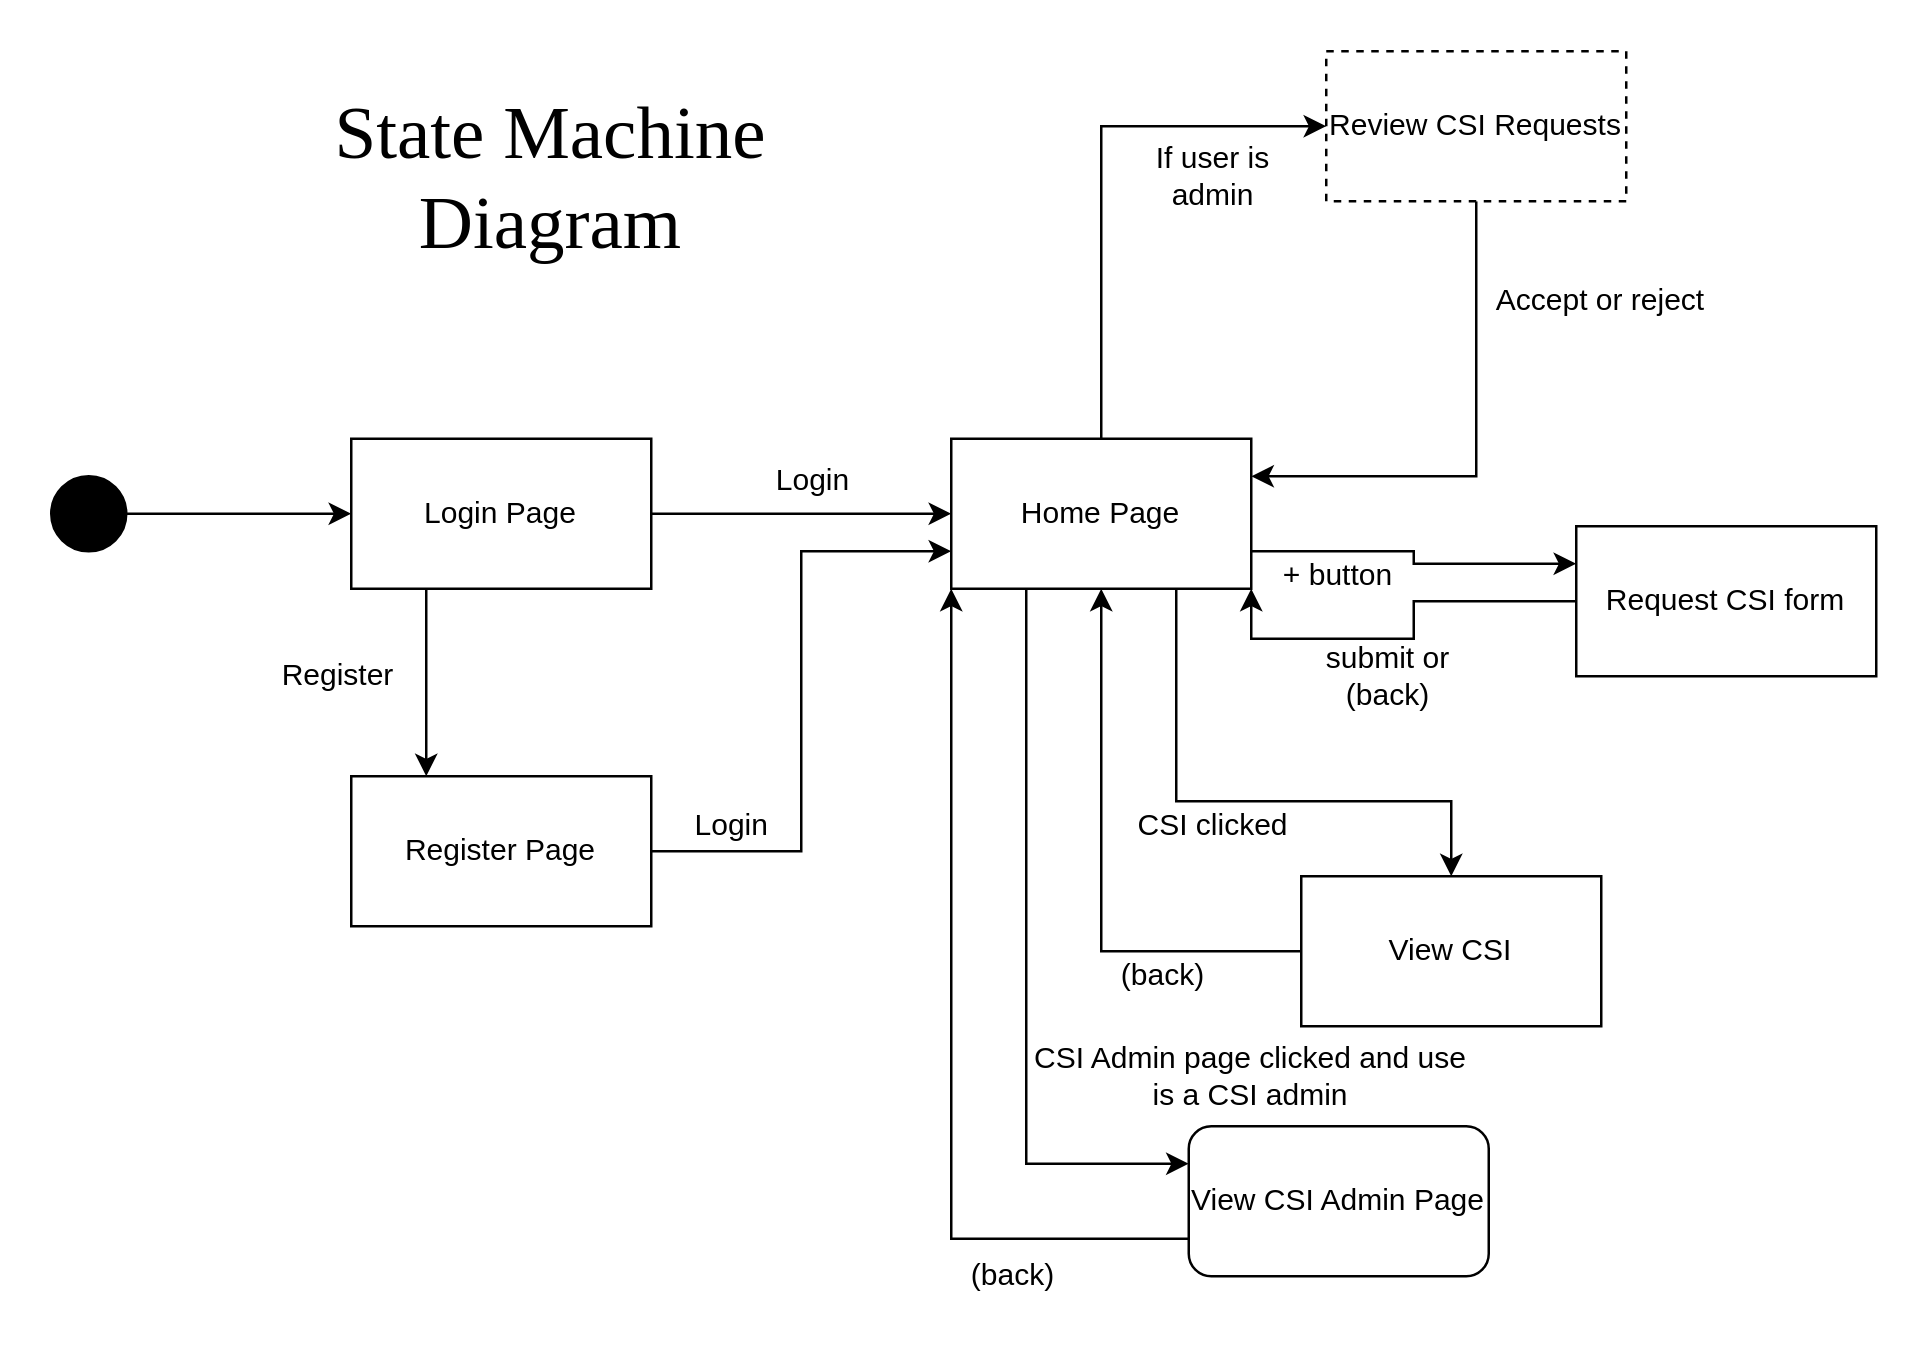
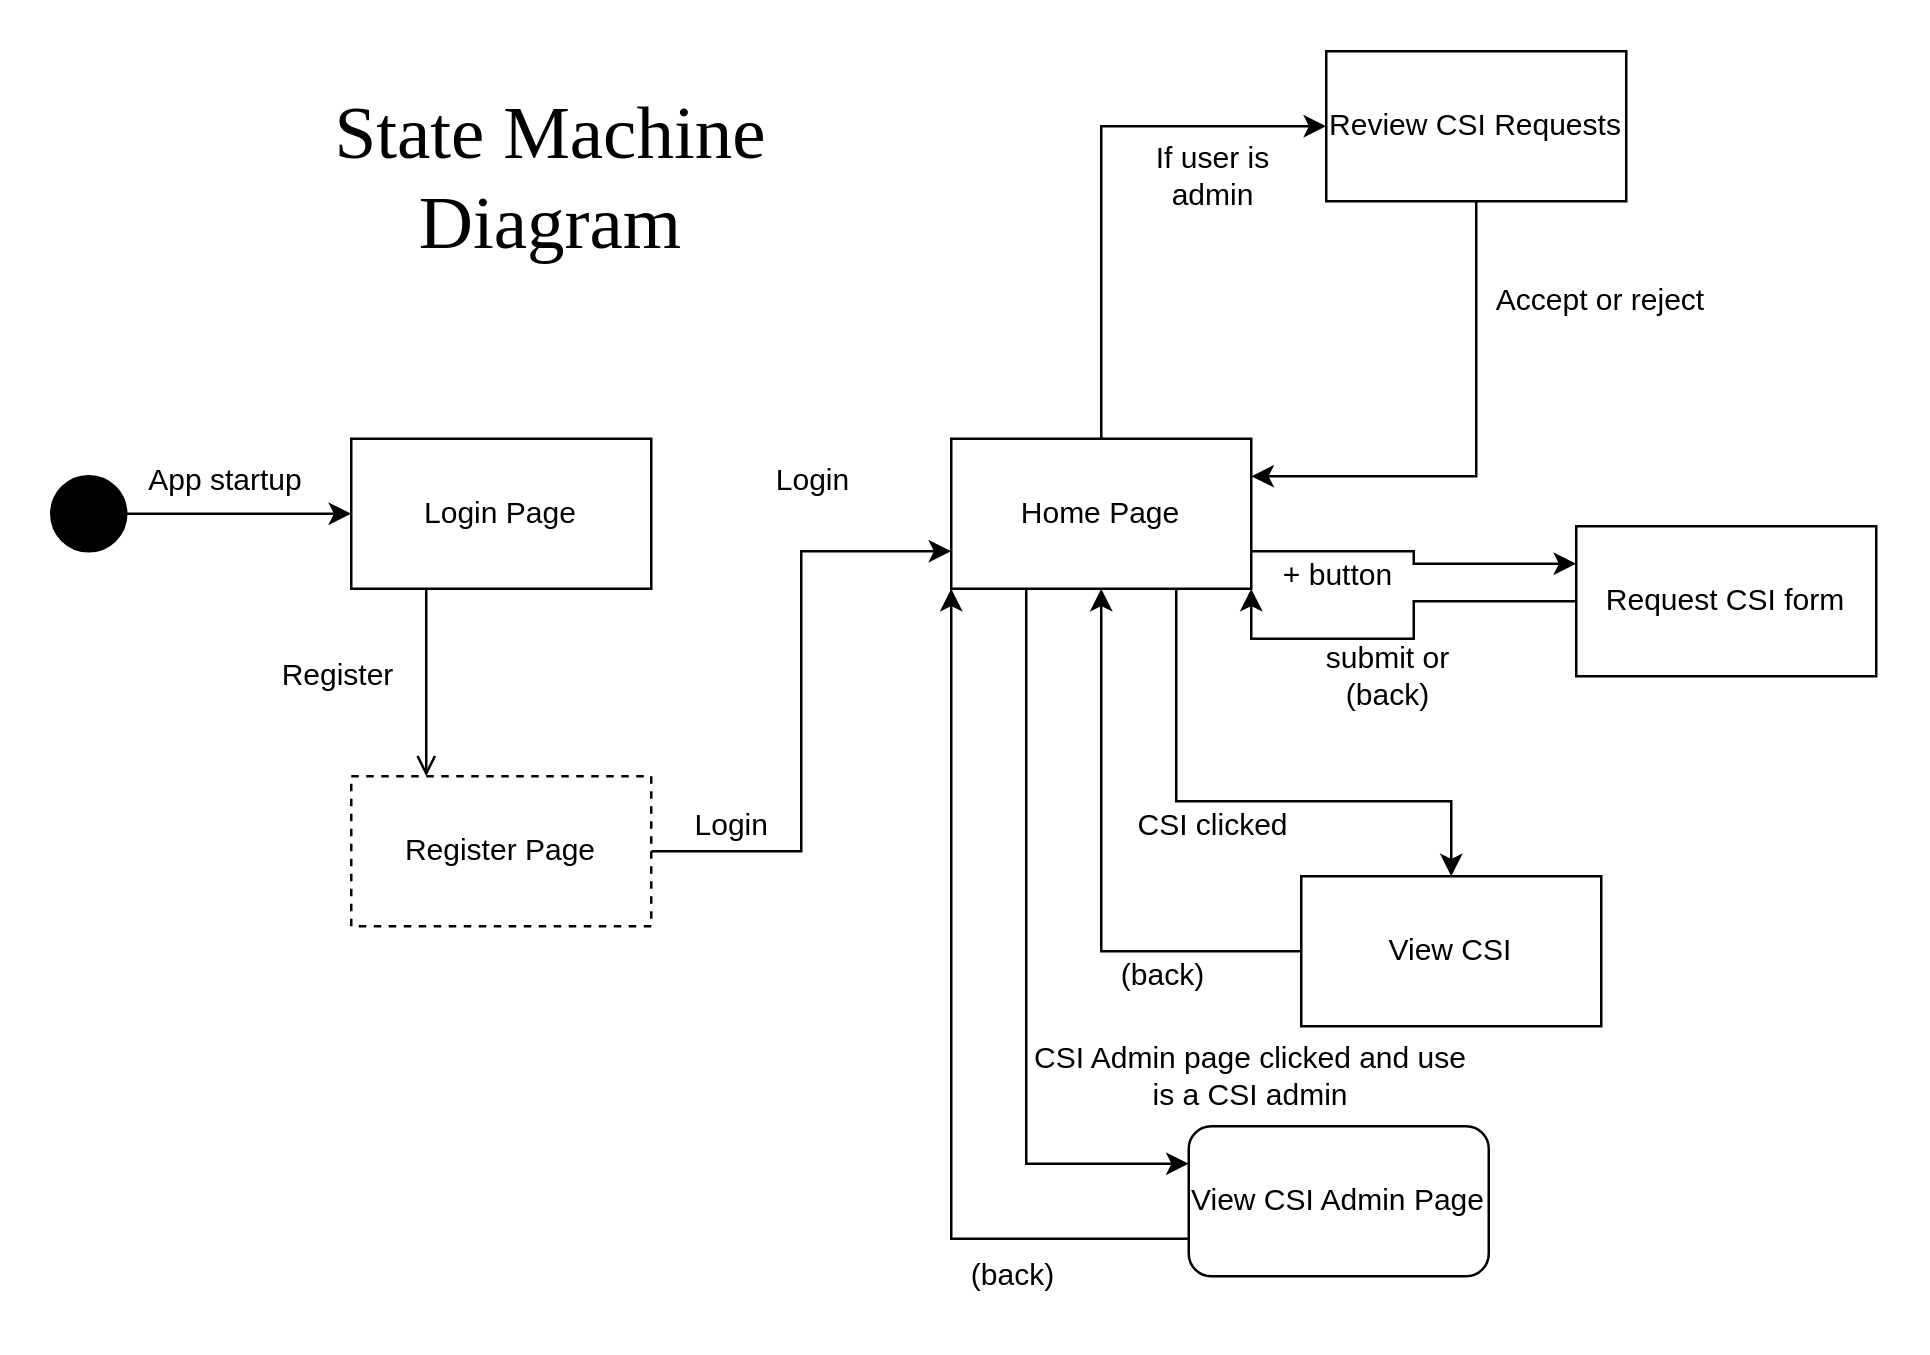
node "Review CSI Requests": style dashed -> solid
node "App startup": added
edge "Login Page" -> "Home Page": removed
edge "Login Page" -> "Register Page": arrowhead classic -> open
node "Register Page": style solid -> dashed
